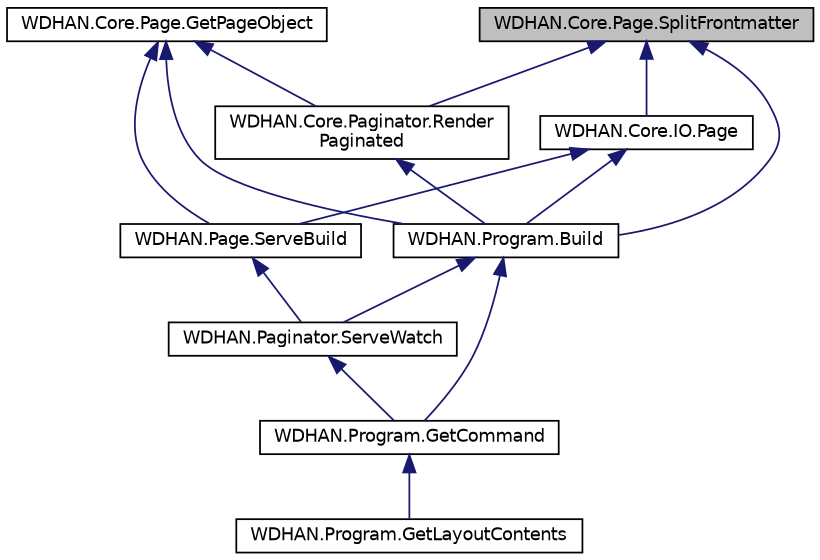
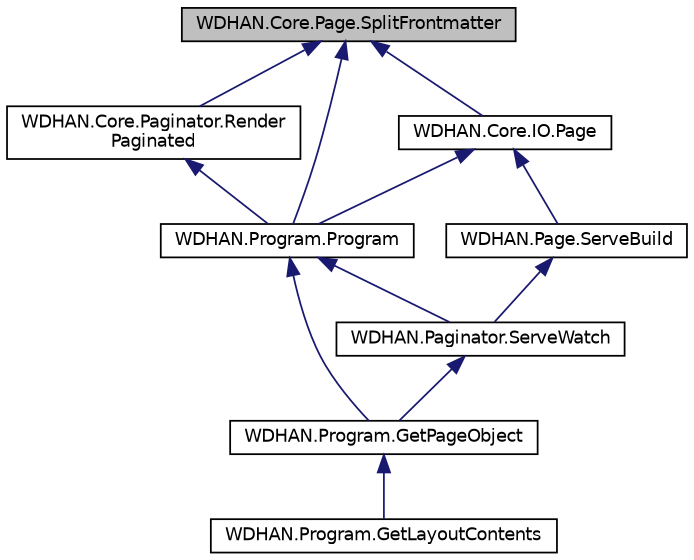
node "WDHAN.Core.Page.GetPageObject": removed
node "WDHAN.Program.Build": label "WDHAN.Program.Build" -> "WDHAN.Program.Program"
node "WDHAN.Program.GetCommand": label "WDHAN.Program.GetCommand" -> "WDHAN.Program.GetPageObject"
